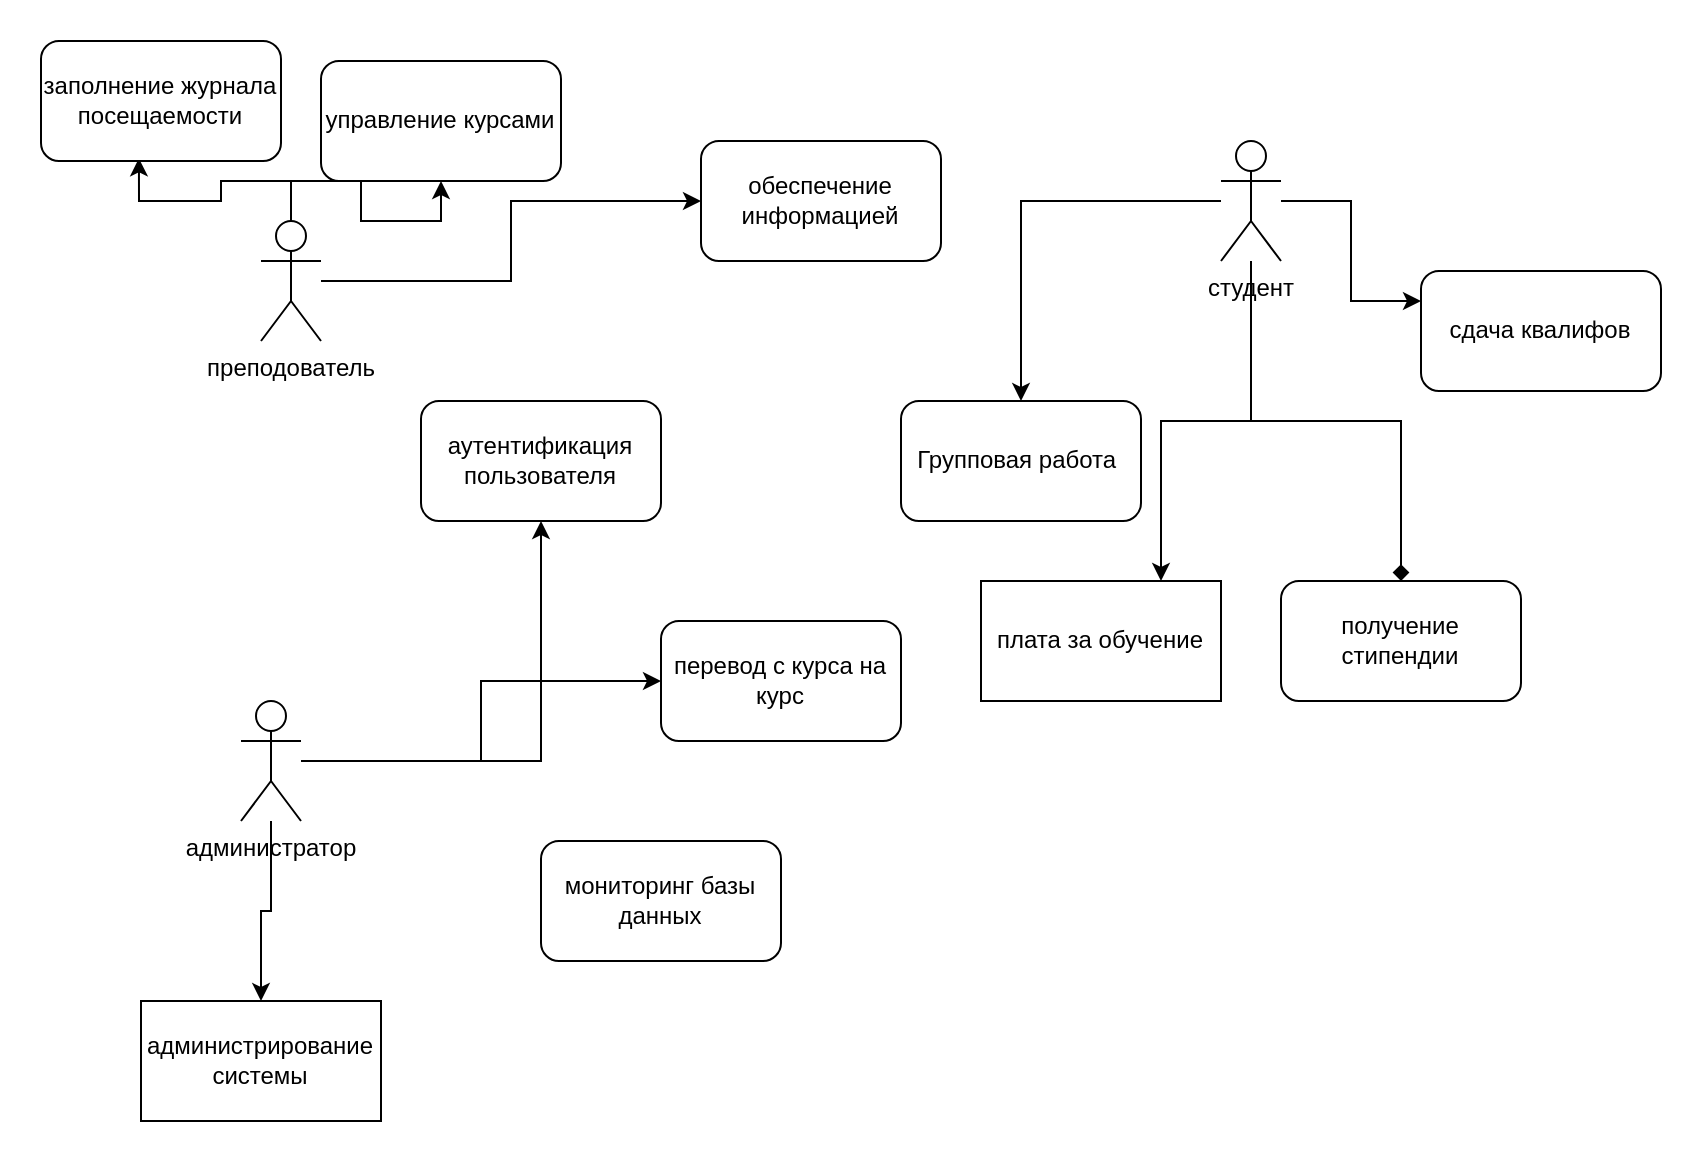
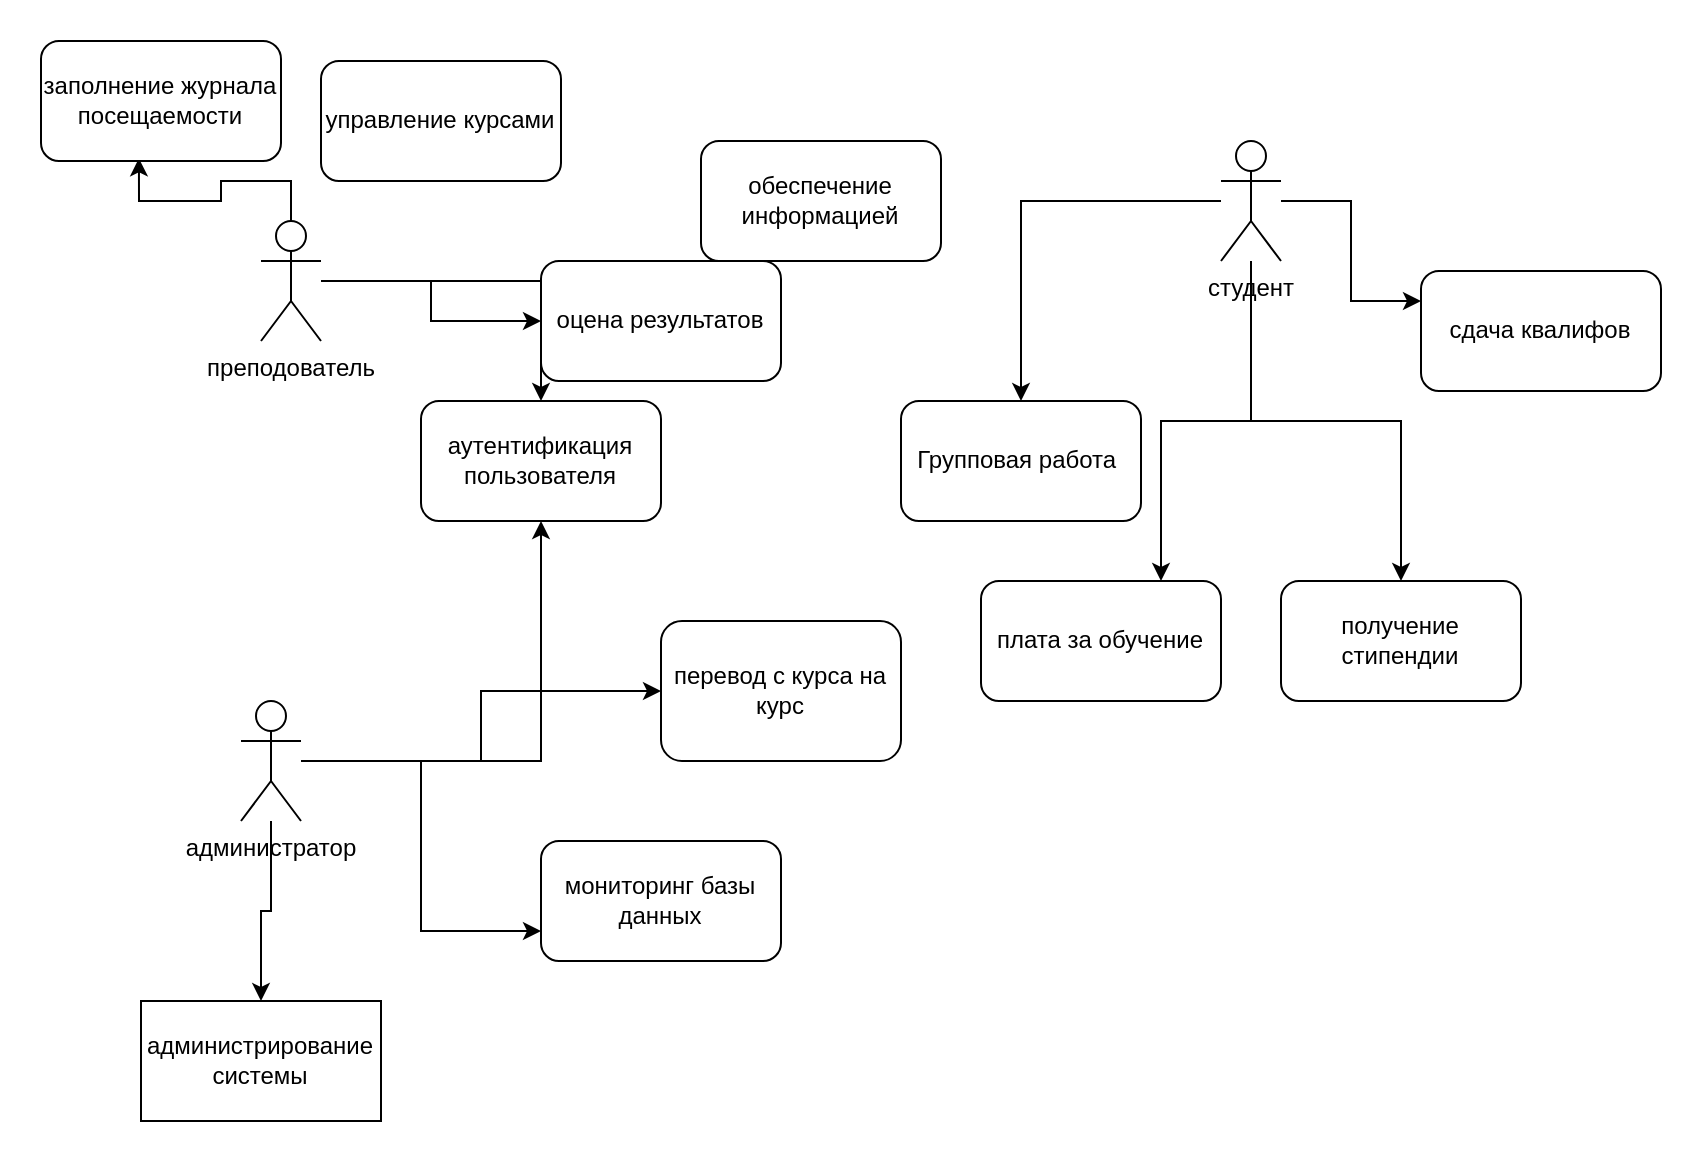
edge "преподователь" -> "обеспечение информацией": removed
edge "преподователь" -> "управление курсами": now "преподователь" -> "аутентификация пользователя"
edge "преподователь" -> "оцена результатов": added
node "оцена результатов": added
edge "студент" -> "получение стипендии": arrowhead diamond -> classic
node "плата за обучение": shape rectangle -> rounded rectangle
node "перевод с курса на курс": size 240x120 -> 240x140
edge "администратор" -> "мониторинг базы данных": added
